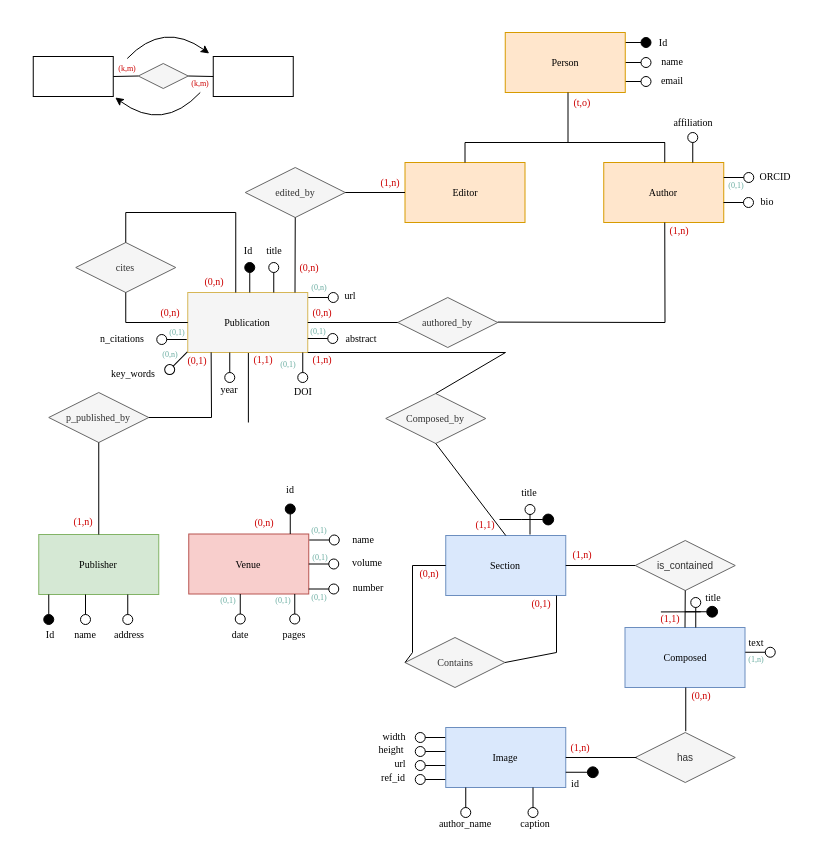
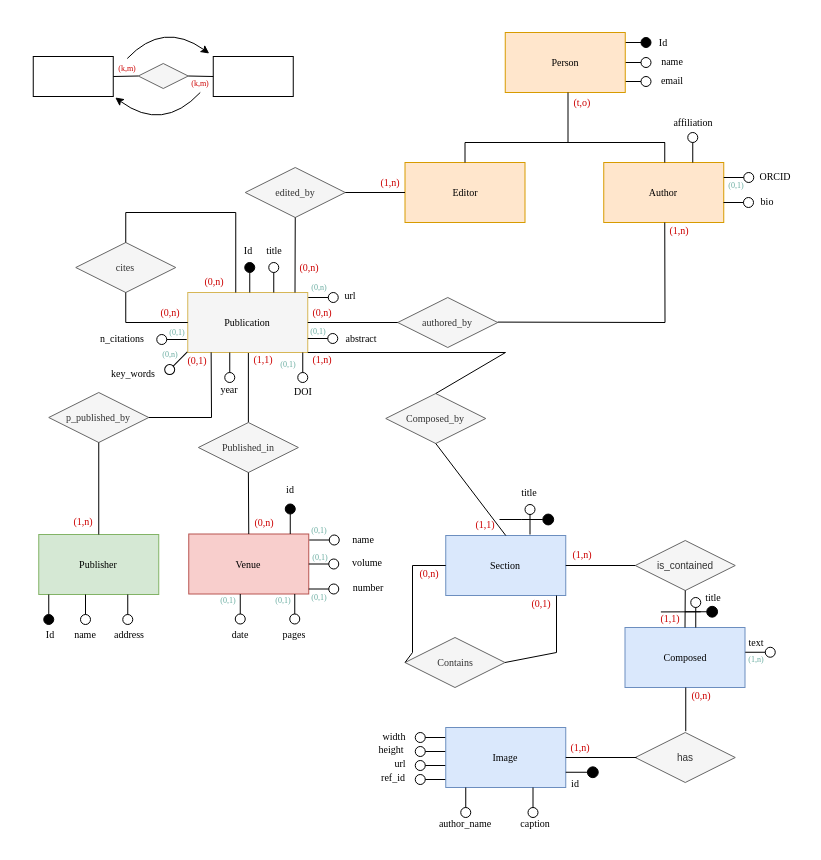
node "Published_in": added
edge "Published_in" -- "Venue": added
